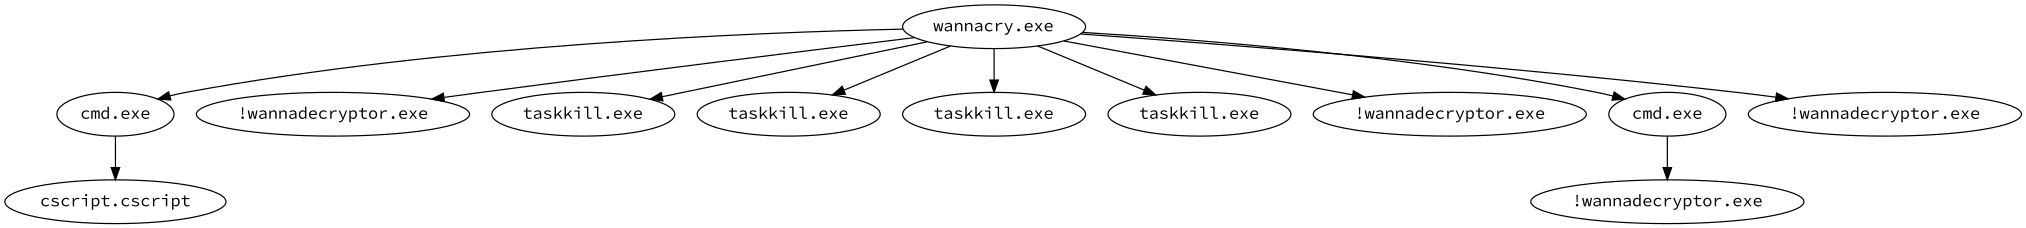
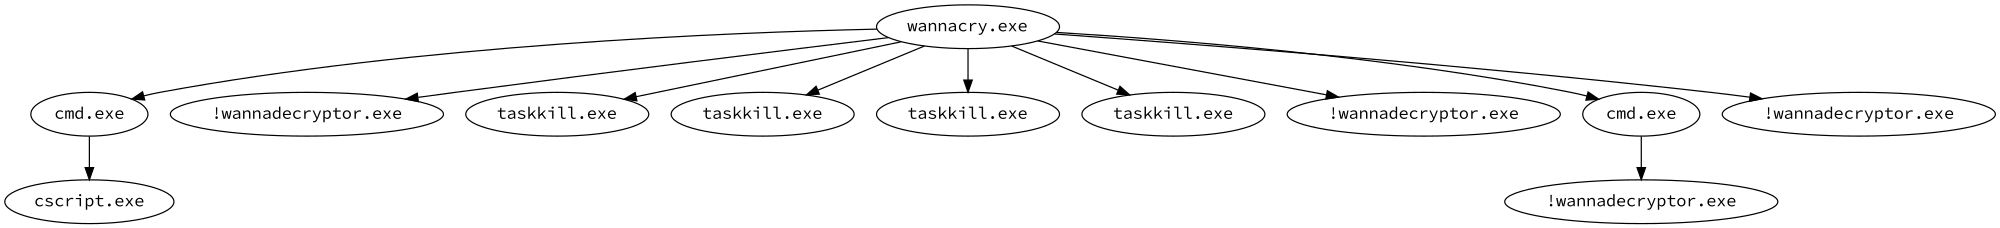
node "cscript.cscript": label "cscript.cscript" -> "cscript.exe"
